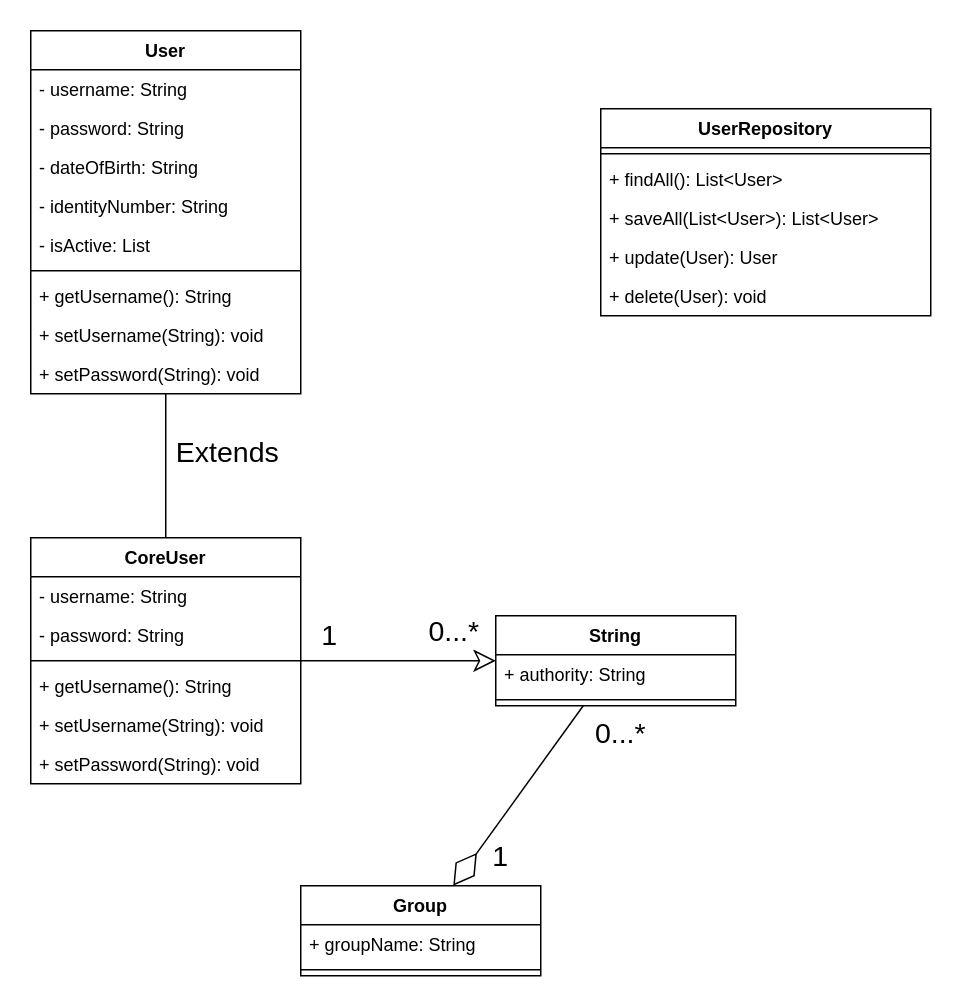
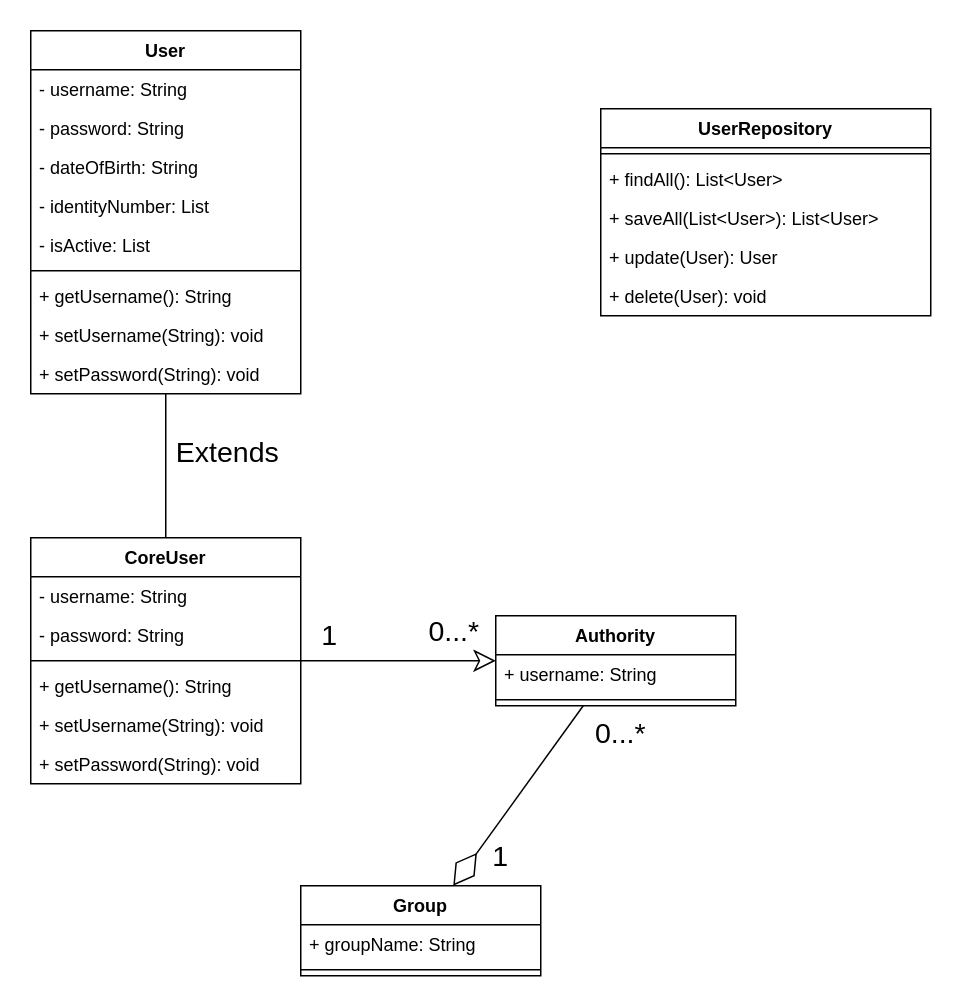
node "- identityNumber: String": label "- identityNumber: String" -> "- identityNumber: List"
node "String": label "String" -> "Authority"
node "+ authority: String": label "+ authority: String" -> "+ username: String"
